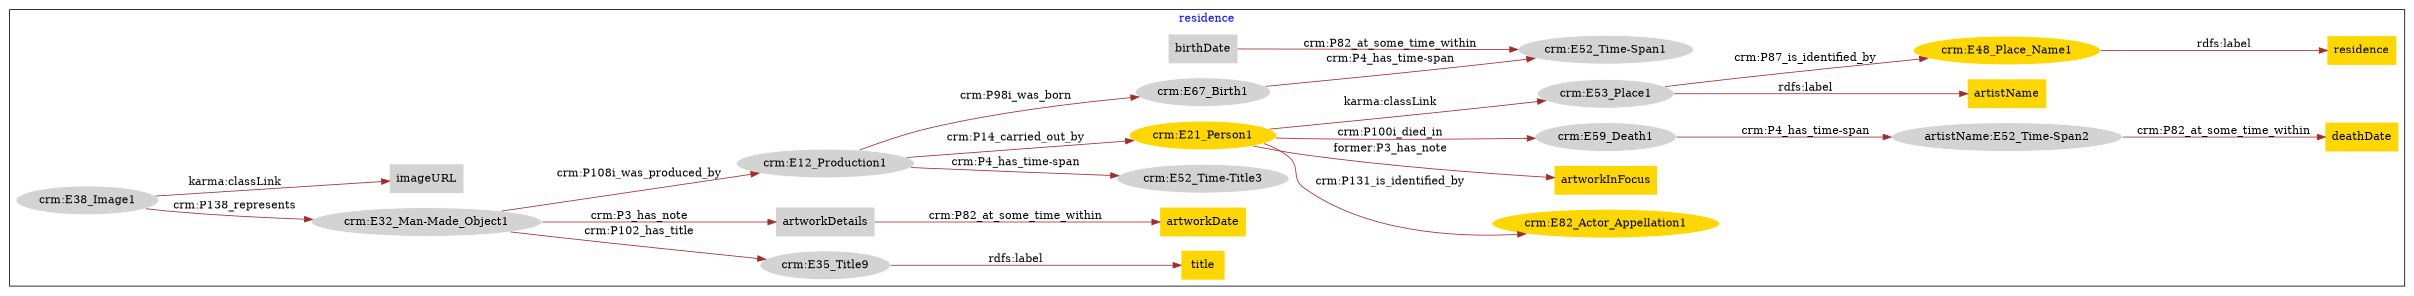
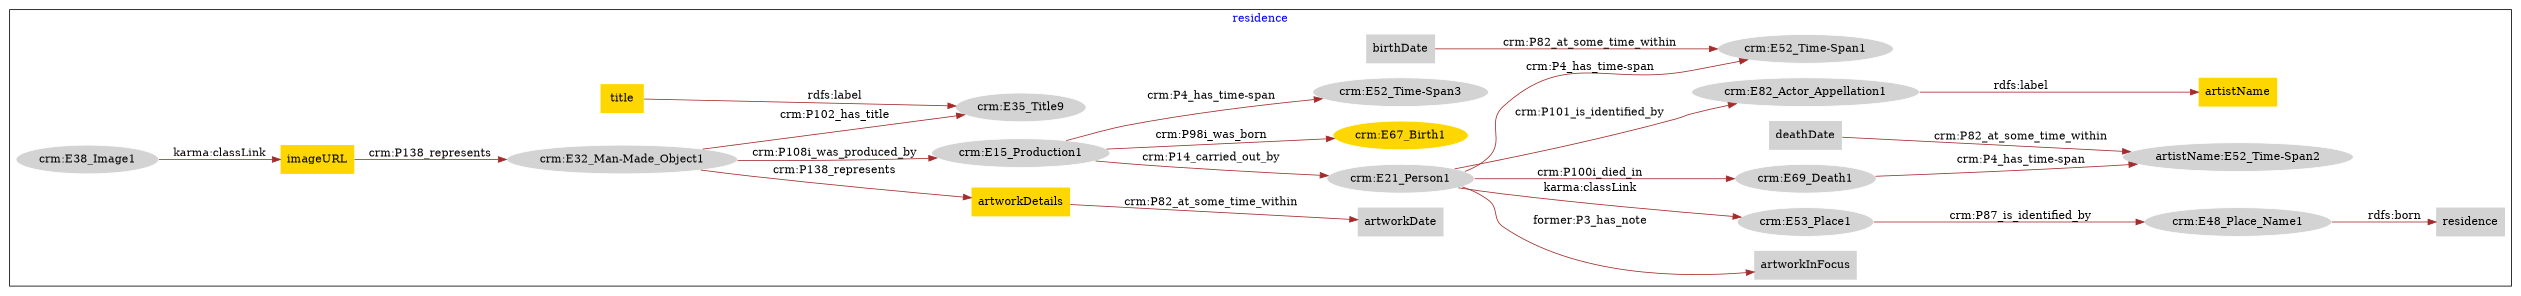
edge "crm:E48_Place_Name1" -> "residence": label "rdfs:label" -> "rdfs:born"
node "crm:E48_Place_Name1": fillcolor gold -> lightgray
node "residence": fillcolor gold -> lightgray
edge "crm:E67_Birth1" -> "crm:E52_Time-Span1": now "crm:E21_Person1" -> "crm:E52_Time-Span1"
node "crm:E67_Birth1": fillcolor lightgray -> gold
edge "crm:E53_Place1" -> "artistName": now "crm:E82_Actor_Appellation1" -> "artistName"
node "crm:E21_Person1": fillcolor gold -> lightgray
node "crm:E59_Death1": label "crm:E59_Death1" -> "crm:E69_Death1"
edge "artistName:E52_Time-Span2" -> "deathDate": reversed
node "deathDate": fillcolor gold -> lightgray
node "crm:E12_Production1": label "crm:E12_Production1" -> "crm:E15_Production1"
node "imageURL": fillcolor lightgray -> gold
node "crm:E52_Time-Title3": label "crm:E52_Time-Title3" -> "crm:E52_Time-Span3"
node "artworkInFocus": fillcolor gold -> lightgray
edge "crm:E21_Person1" -> "crm:E82_Actor_Appellation1": label "crm:P131_is_identified_by" -> "crm:P101_is_identified_by"
edge "crm:E38_Image1" -> "crm:E32_Man-Made_Object1": now "imageURL" -> "crm:E32_Man-Made_Object1"
edge "crm:E32_Man-Made_Object1" -> "artworkDetails": label "crm:P3_has_note" -> "crm:P138_represents"
node "artworkDetails": fillcolor lightgray -> gold
node "artworkDate": fillcolor gold -> lightgray
node "crm:E82_Actor_Appellation1": fillcolor gold -> lightgray
edge "crm:E35_Title9" -> "title": reversed
